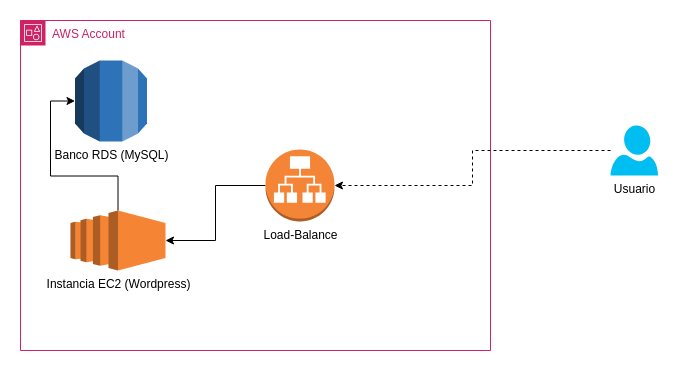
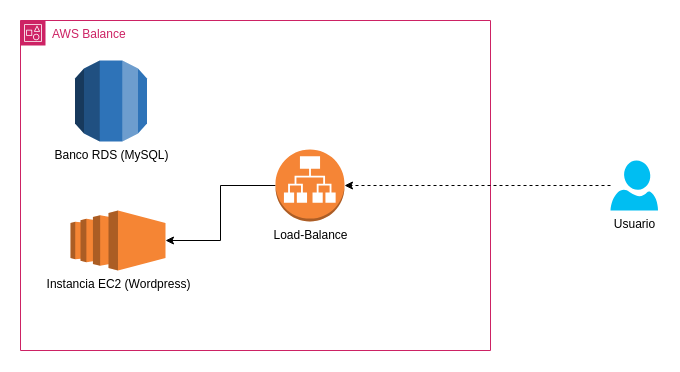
node "AWS Account": label "AWS Account" -> "AWS Balance"
node "Usuario": moved (634, 151) -> (634, 186)
edge "Instancia EC2 (Wordpress)" -> "Banco RDS (MySQL)": removed
node "Load-Balance": moved (300, 186) -> (310, 186)
